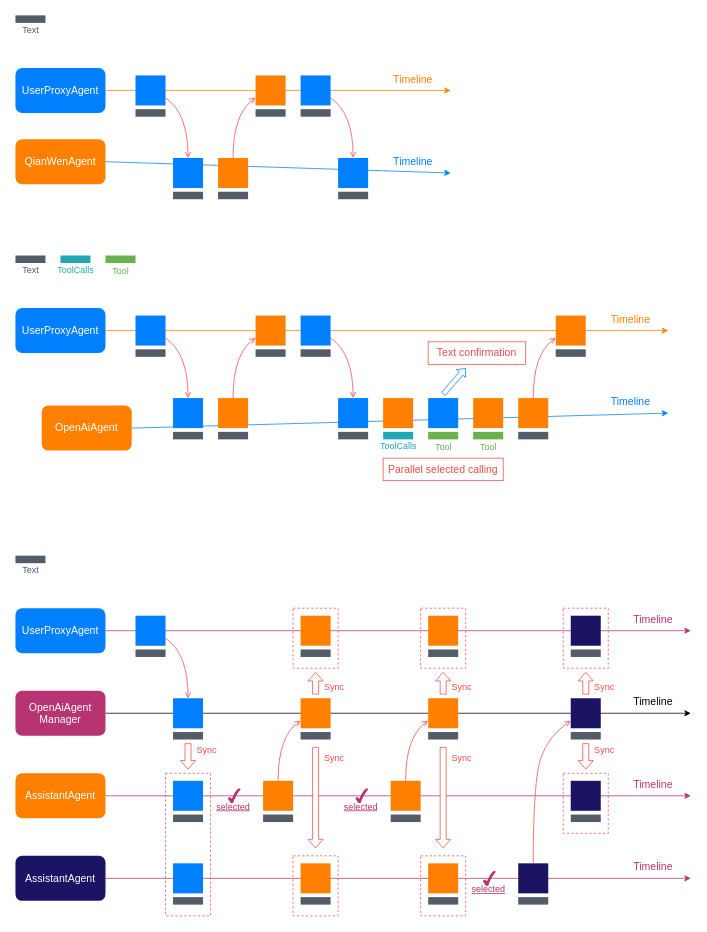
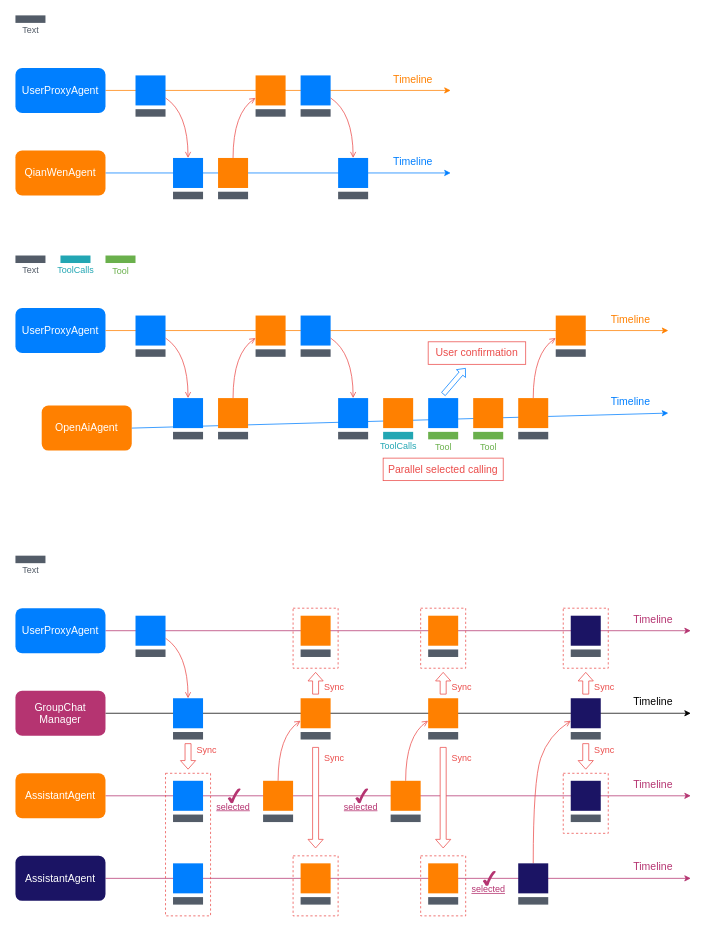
node "QianWenAgent": moved (60, 162) -> (60, 173)
node "Text confirmation": label "Text confirmation" -> "User confirmation"
node "OpenAiAgent Manager": label "OpenAiAgent Manager" -> "GroupChat Manager"
